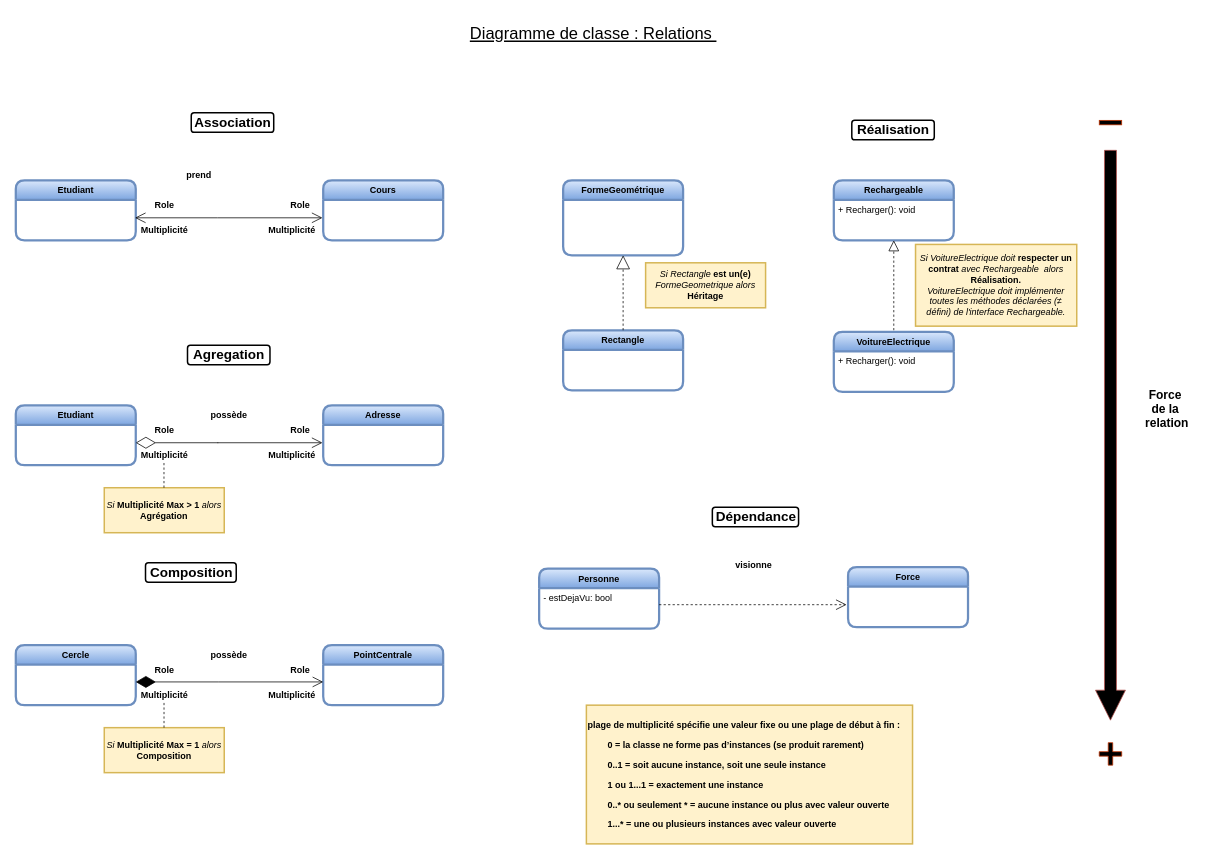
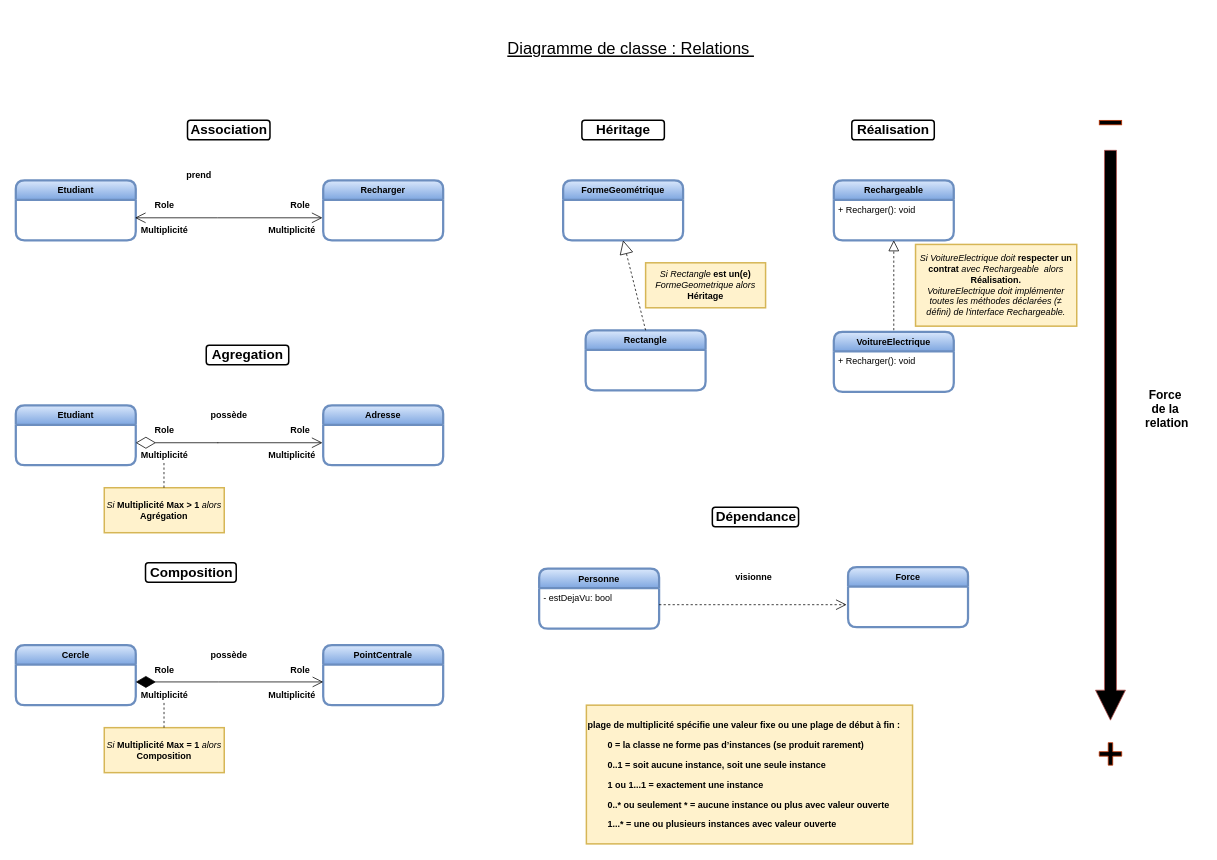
node "Diagramme de classe : Relations": moved (593, 34) -> (630, 49)
node "Association": moved (232, 123) -> (228, 130)
node "Héritage": added
node "Cours": label "Cours" -> "Recharger"
node "FormeGeométrique": size 120x75 -> 120x60
node "Agregation": moved (228, 355) -> (247, 355)
node "Rectangle": moved (623, 360) -> (645, 360)
node "visionne": moved (753, 566) -> (753, 577)
